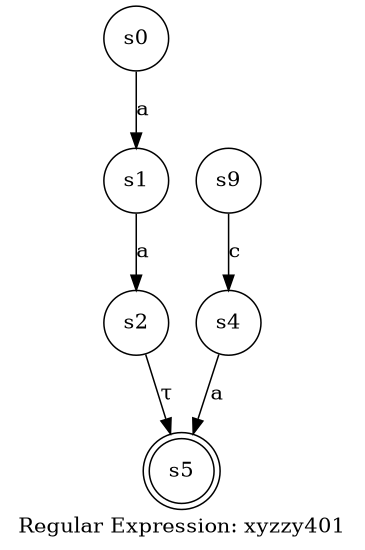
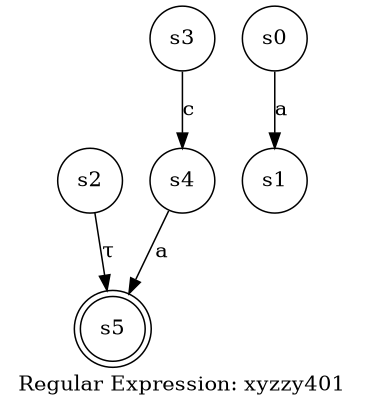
node "s9": label "s9" -> "s3"
edge "s1" -> "s2": removed, label "a"
